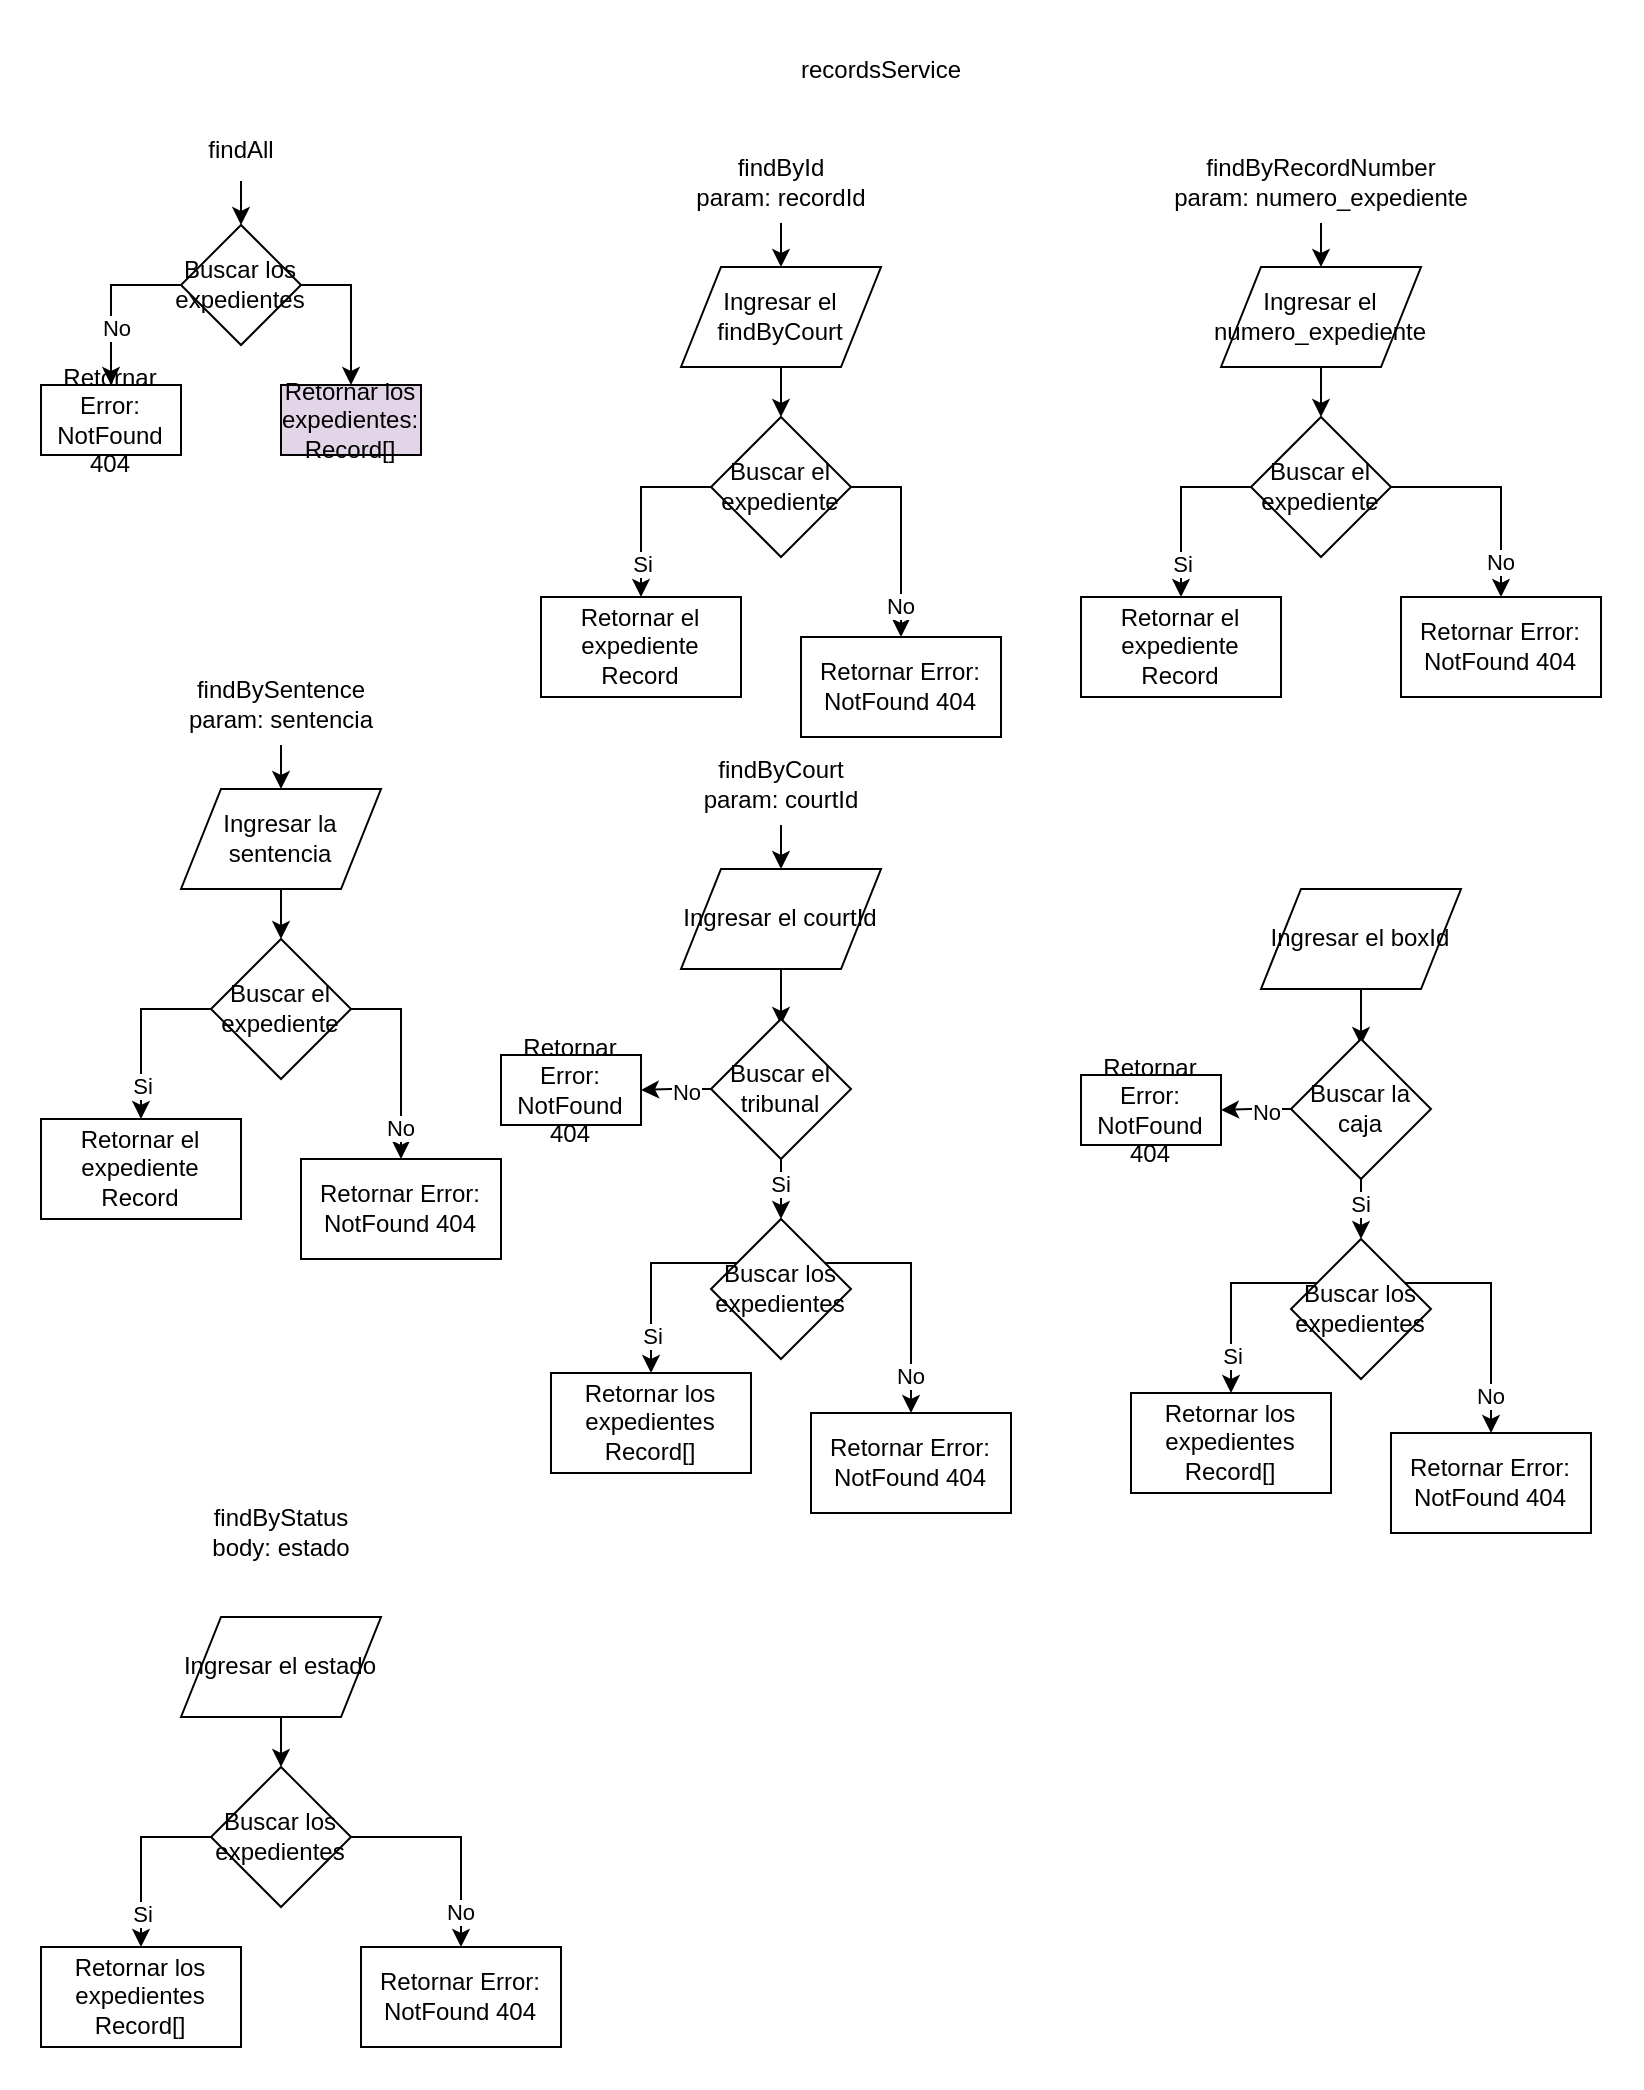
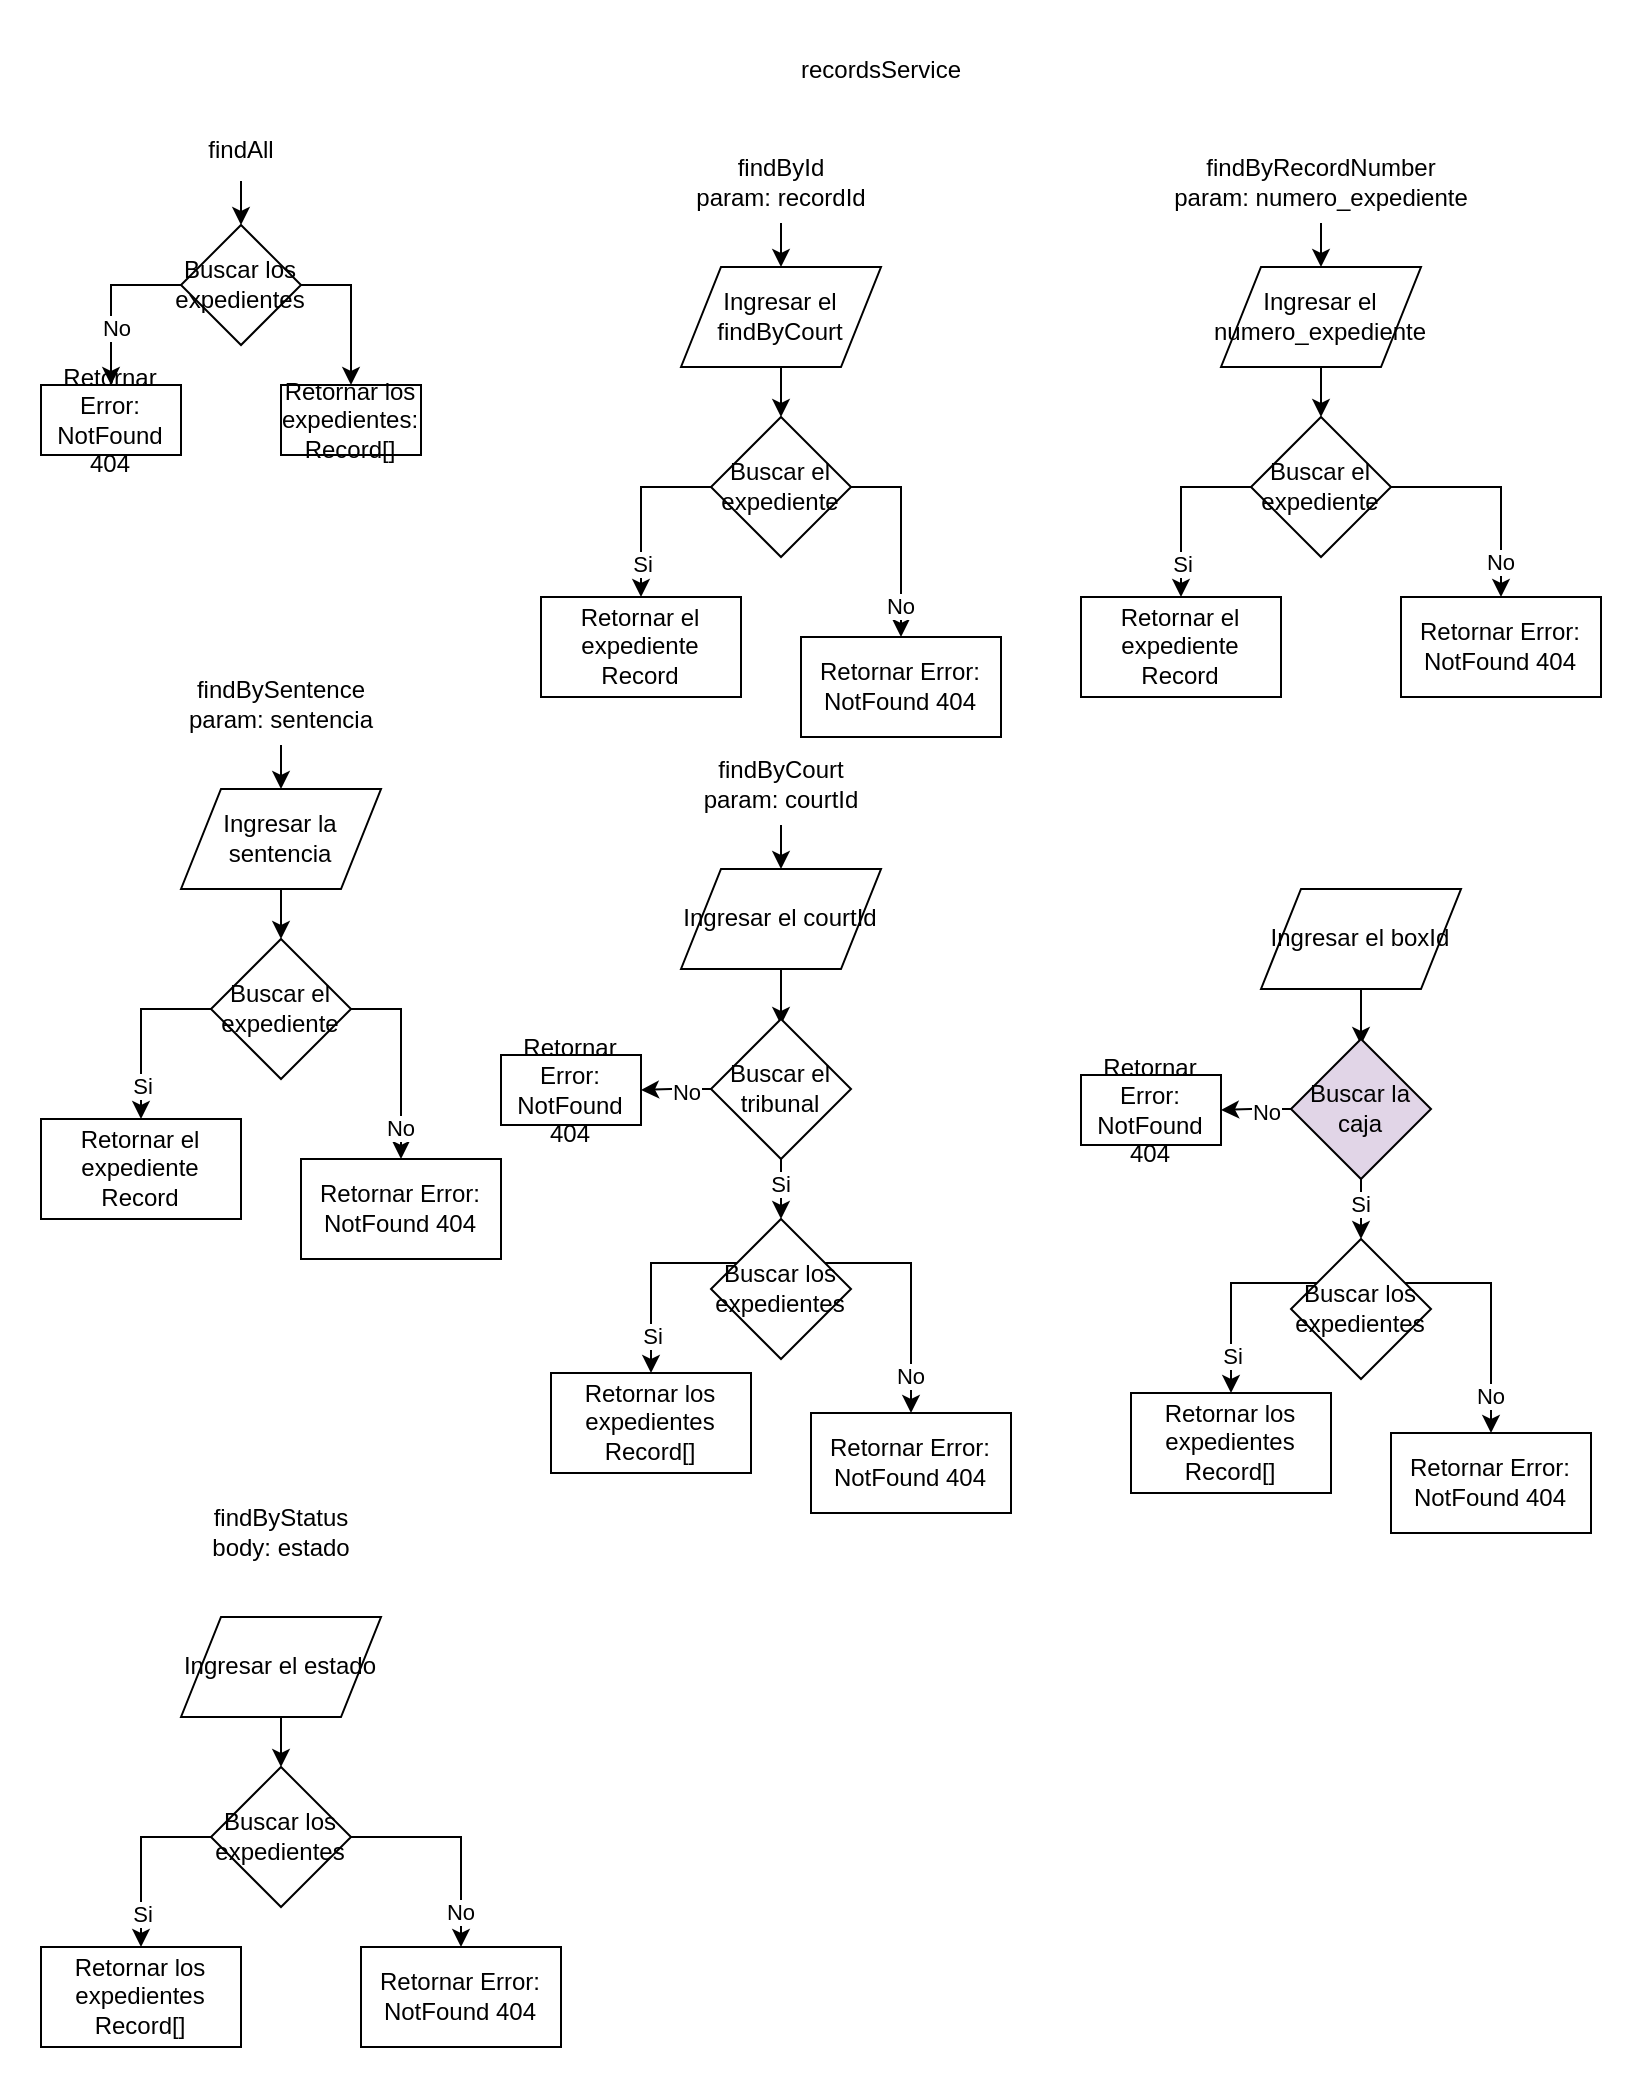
node "Retornar los expedientes: Record[]": fillcolor #e1d5e7 -> #ffffff
node "Buscar la caja": fillcolor #ffffff -> #e1d5e7
